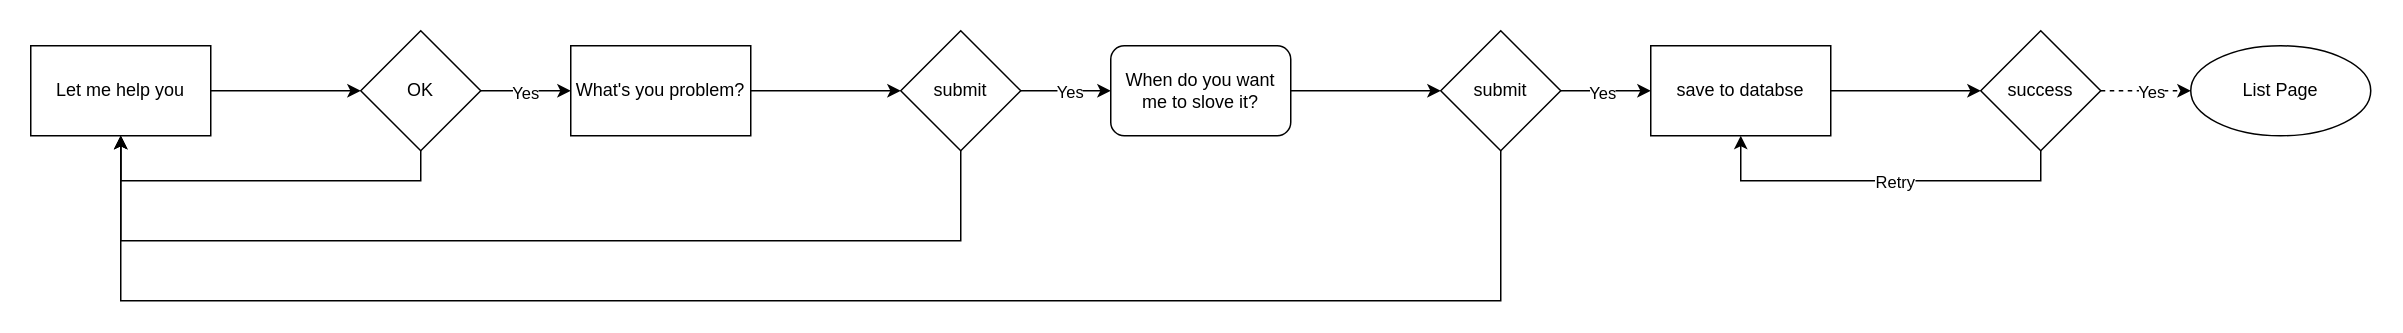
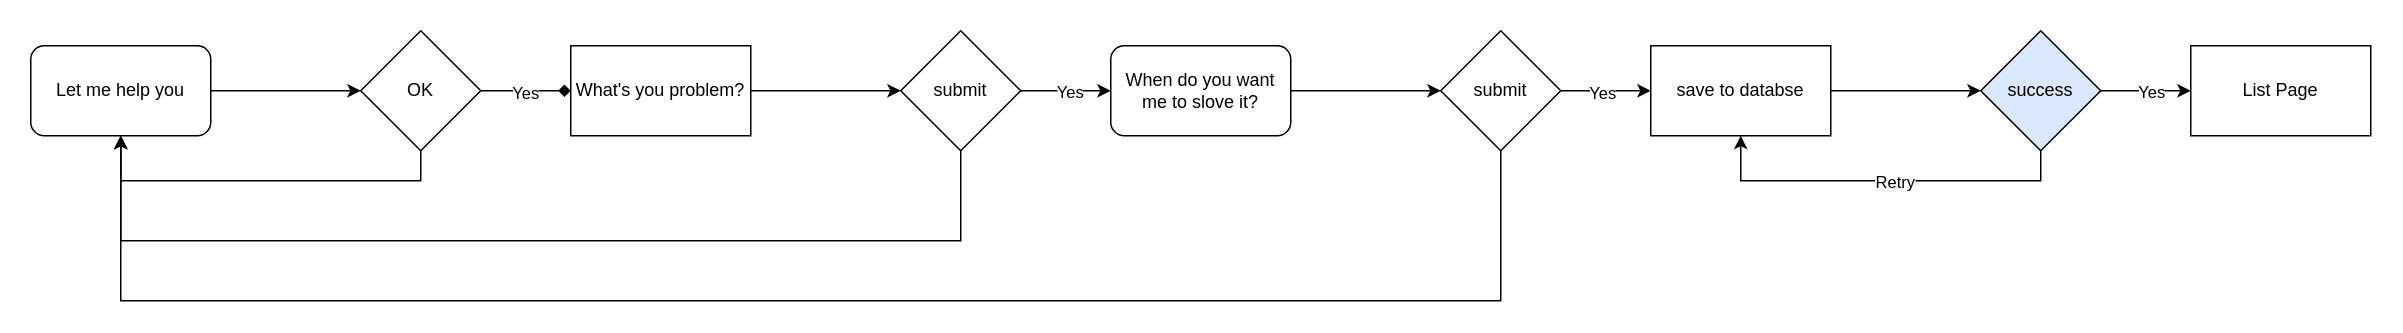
node "Let me help you": shape rectangle -> rounded rectangle
edge "OK" -> "What's you problem?": arrowhead classic -> diamond
node "success": fillcolor #ffffff -> #dae8fc
edge "success" -> "List Page": style dashed -> solid
node "List Page": shape ellipse -> rectangle
